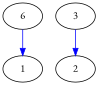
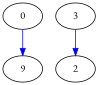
node "6": label "6" -> "0"
node "1": label "1" -> "9"
